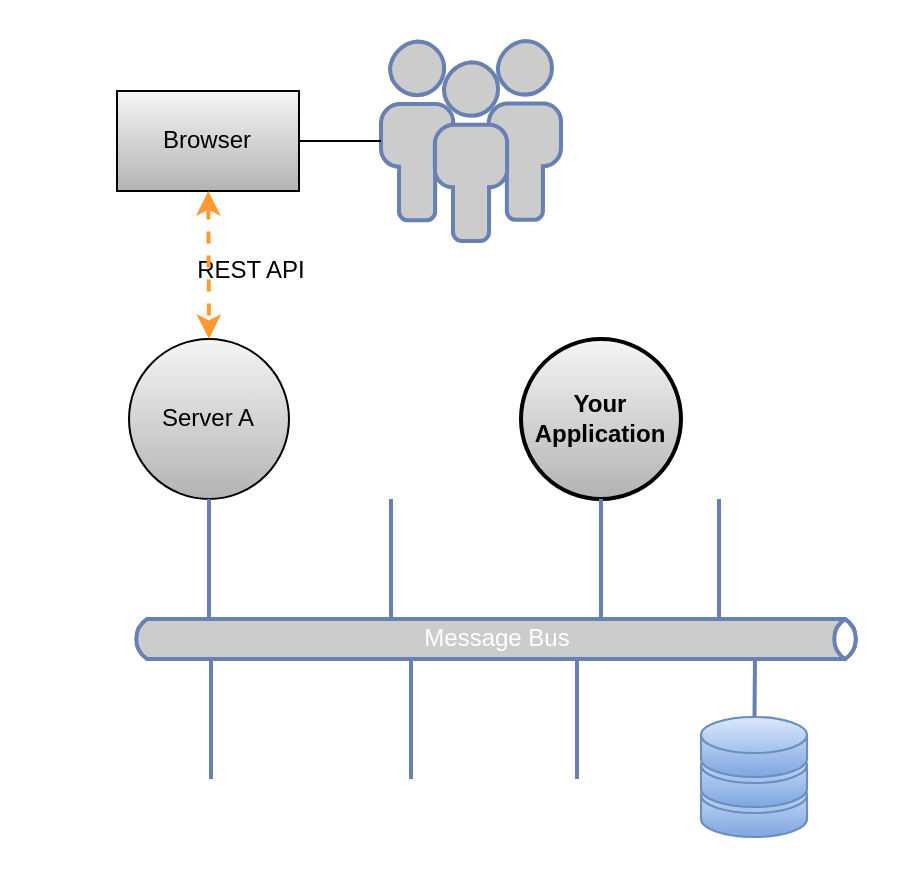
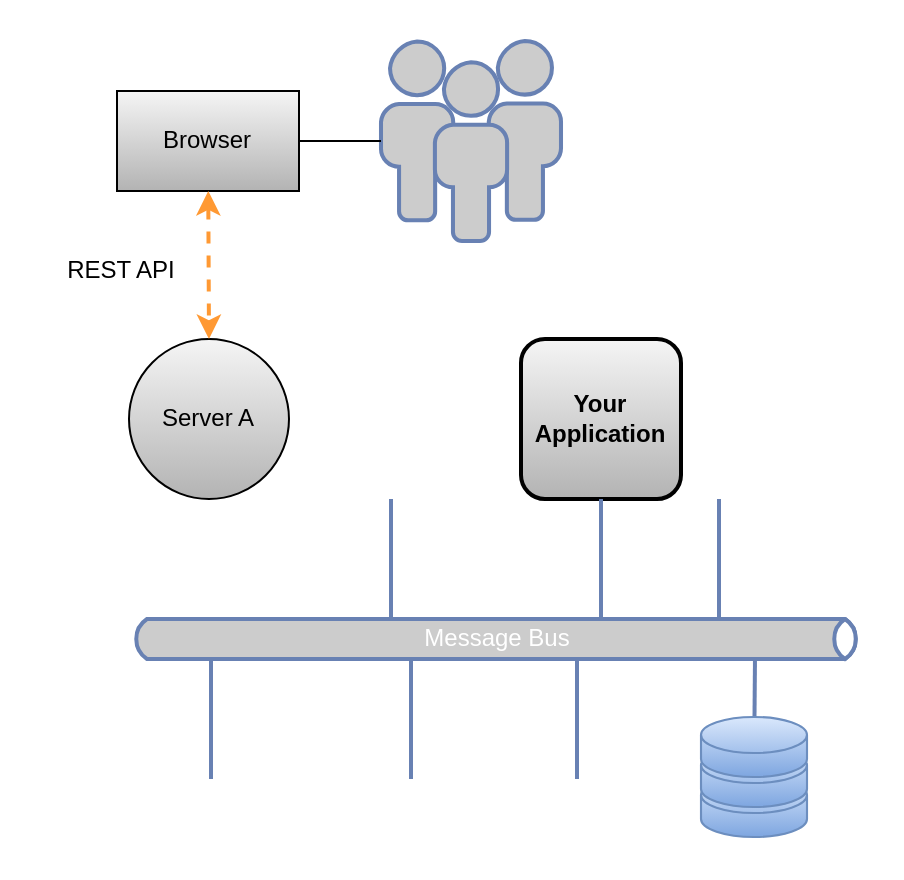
node "REST API": moved (251, 271) -> (121, 271)
node "Your Application": shape ellipse -> rounded rectangle
edge "Server A" -- "Message Bus": removed
